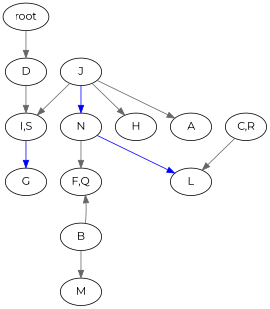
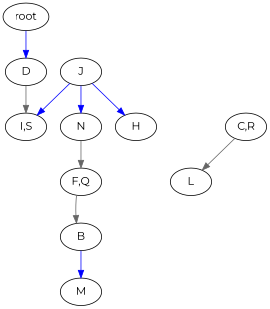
edge "root" -> "D": color gray40 -> blue
edge "J" -> "I,S": color gray40 -> blue
edge "J" -> "H": color gray40 -> blue
node "A": removed
edge "N" -> "L": removed
node "G": removed
edge "B" -> "F,Q": reversed
edge "B" -> "M": color gray40 -> blue
